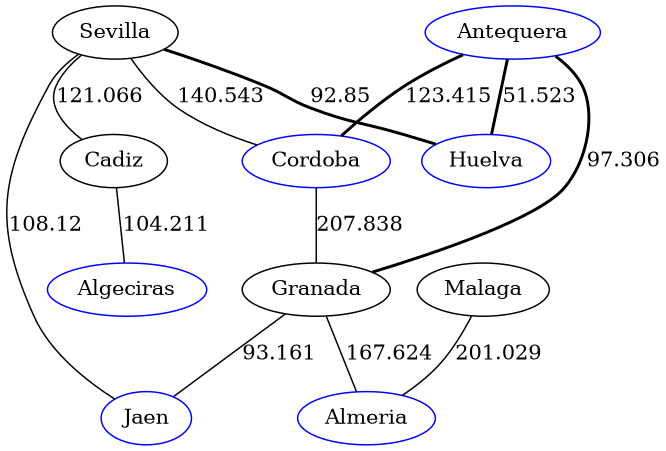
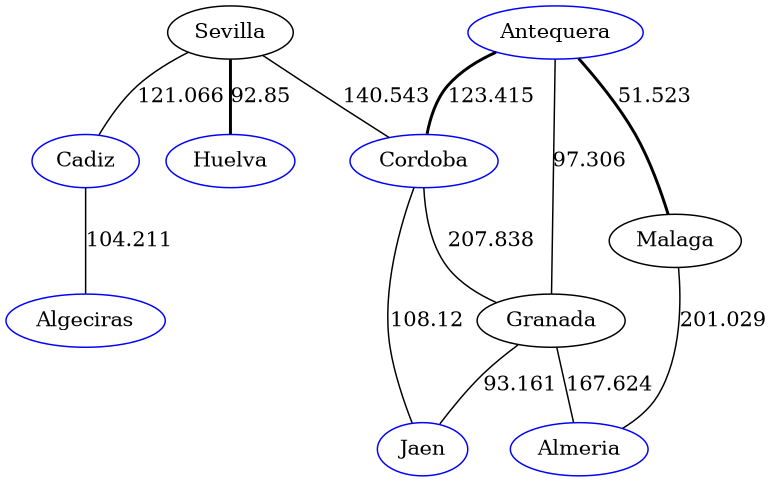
edge "Antequera" -- "Huelva": now "Antequera" -- "Malaga"
node "Cadiz": color black -> blue
edge "Antequera" -- "Granada": style bold -> solid
edge "Sevilla" -- "Jaen": now "Cordoba" -- "Jaen"
